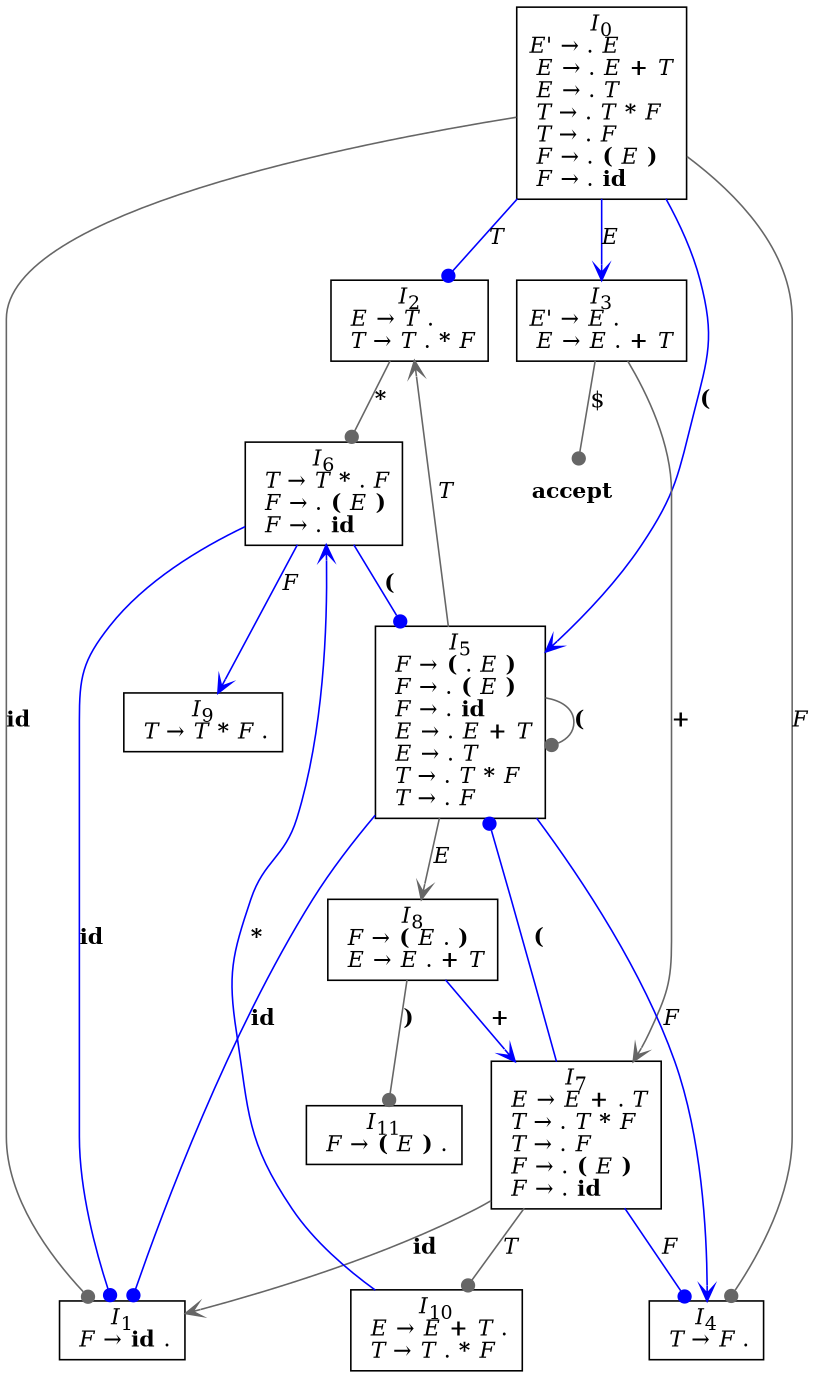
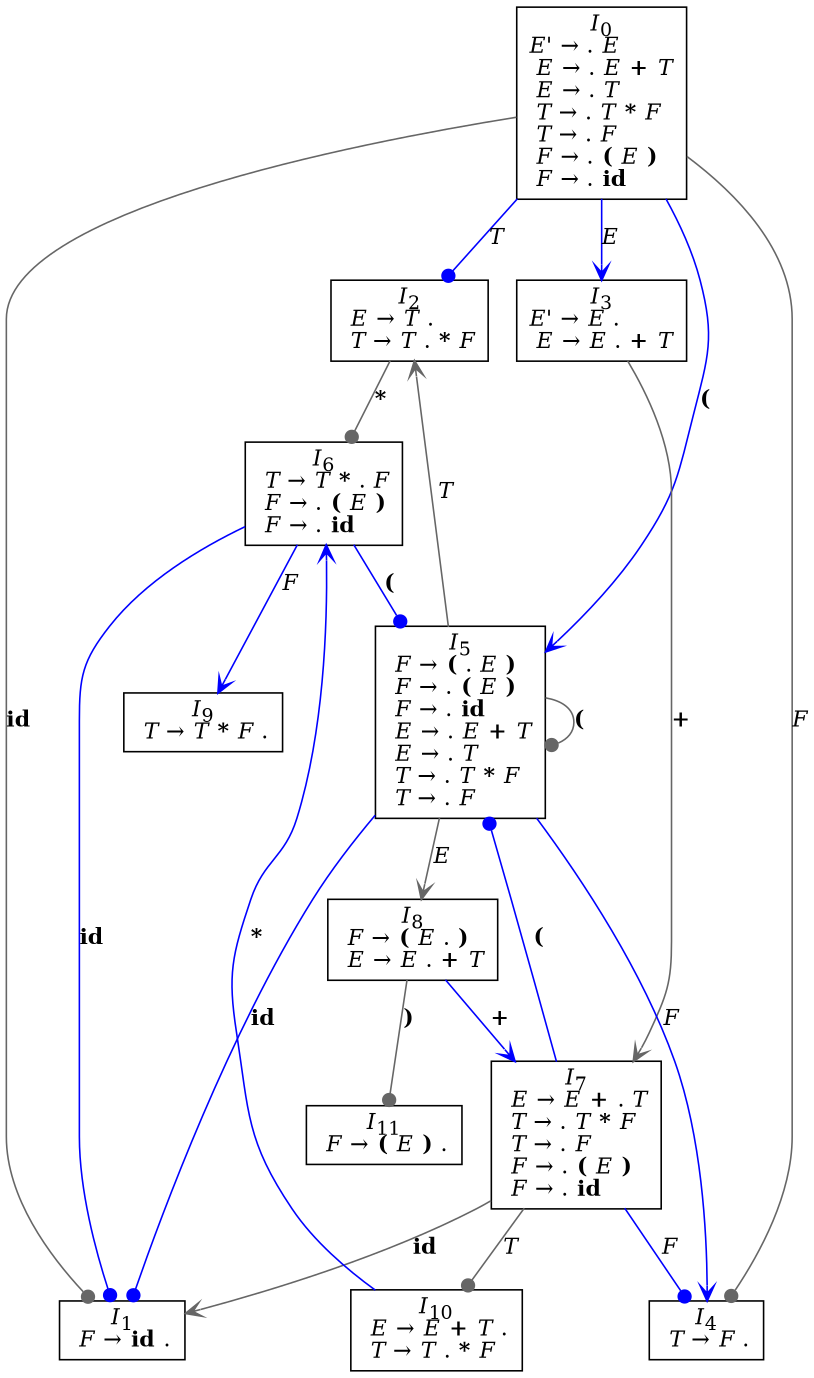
node "accept": removed
